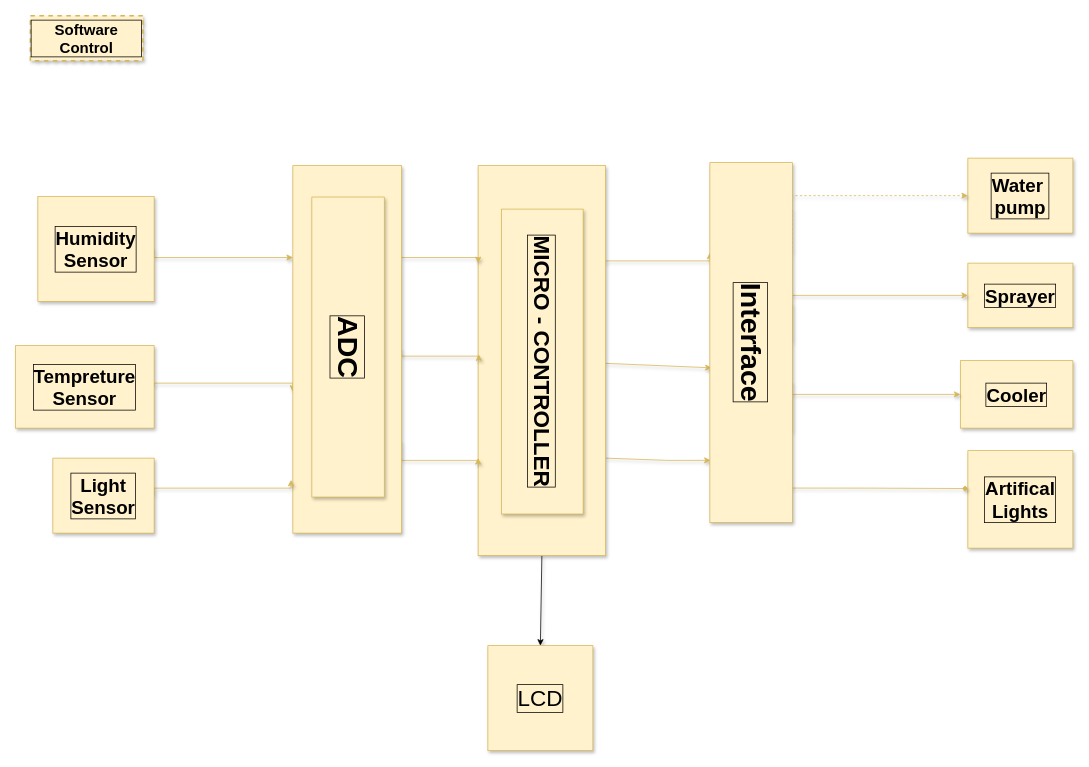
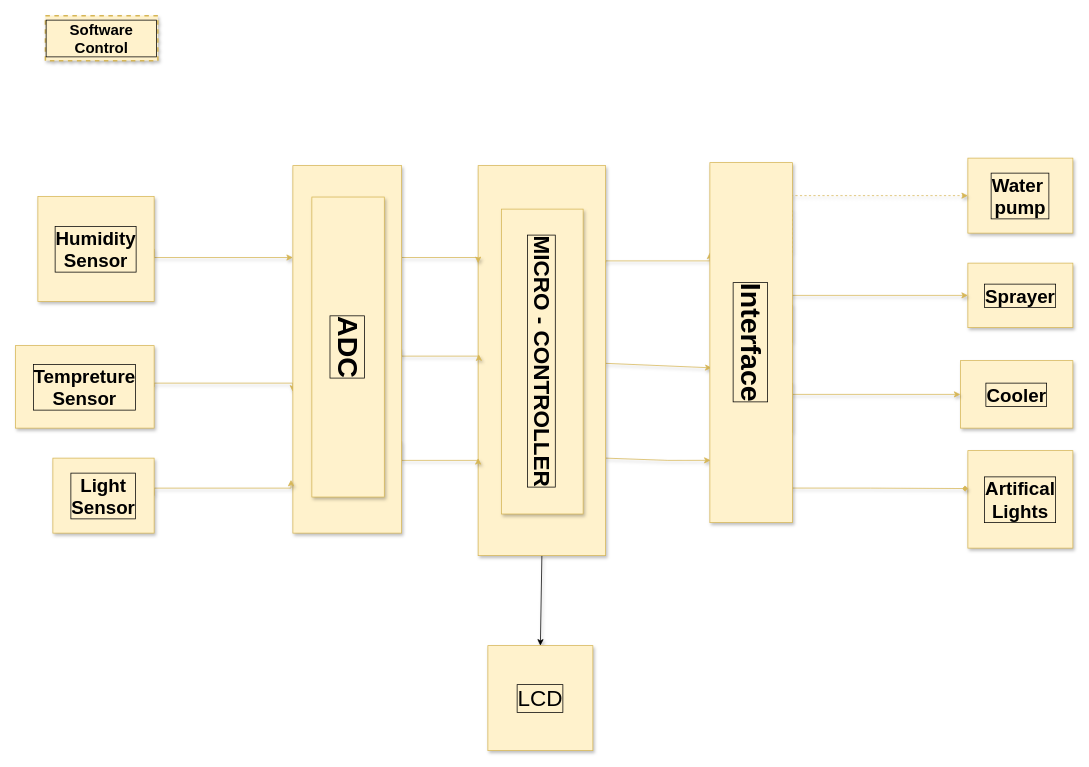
node "Software Control": moved (87, 38) -> (102, 38)
